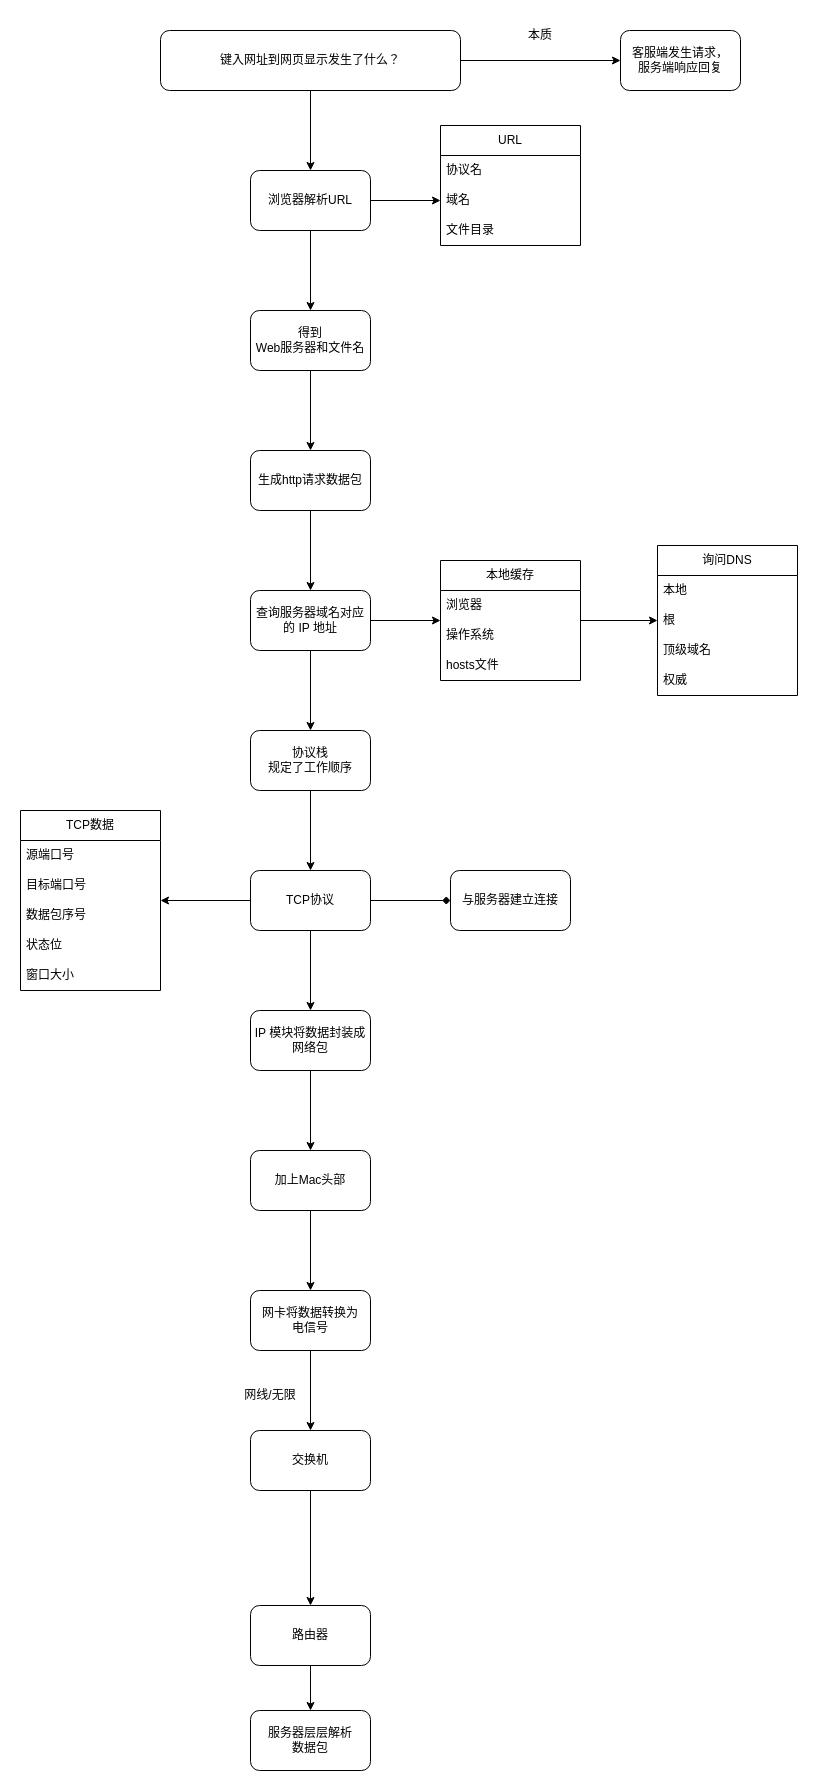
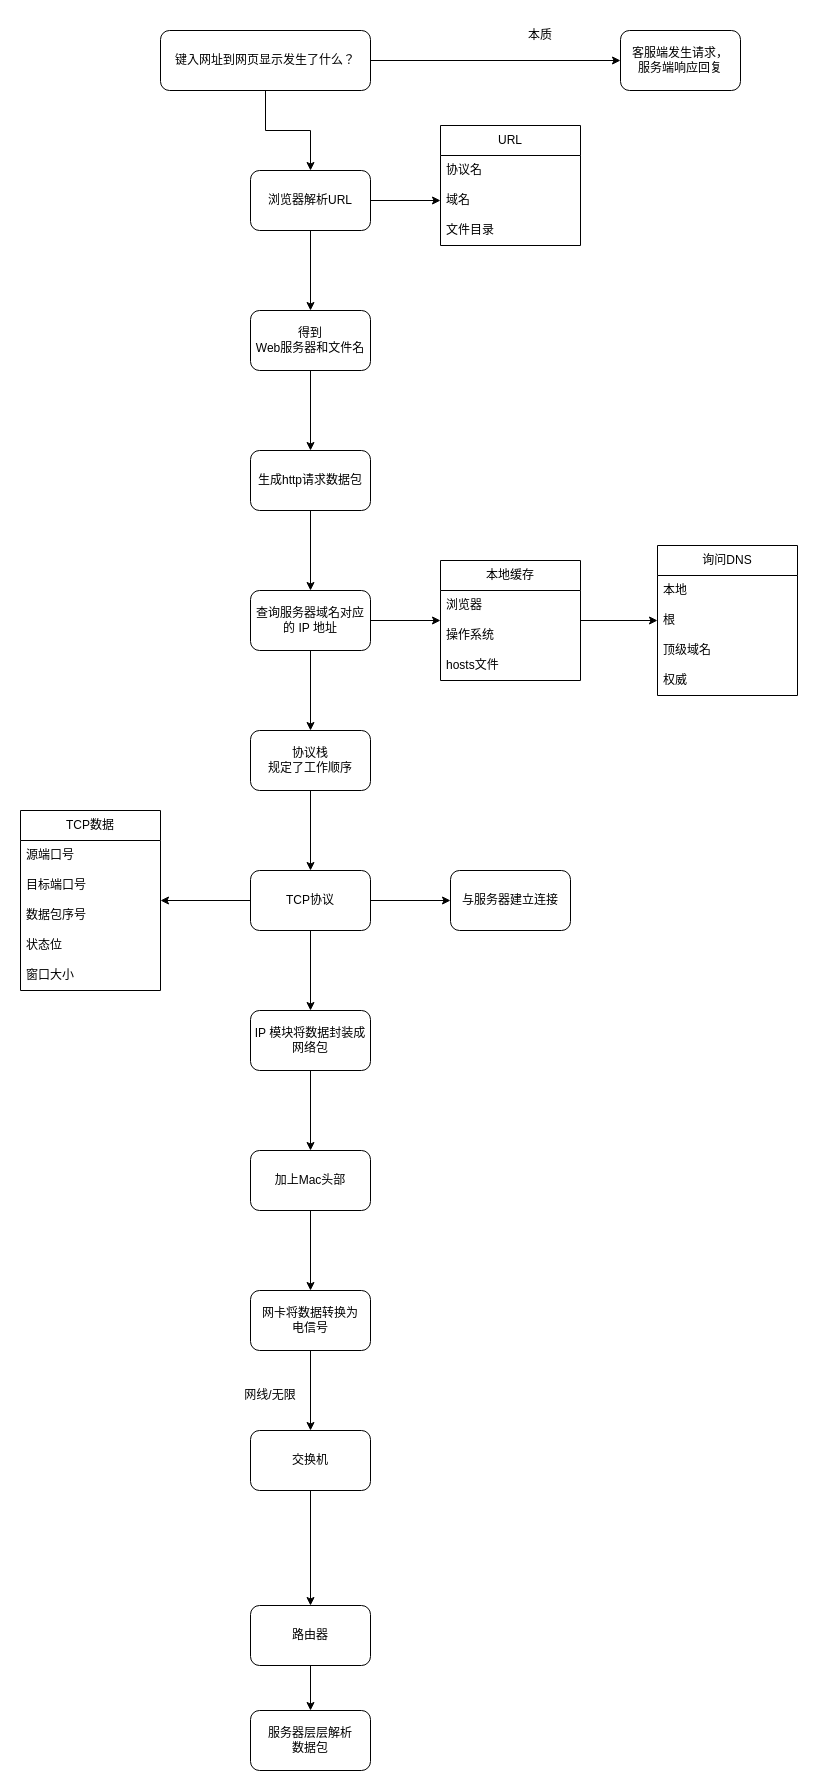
node "键入网址到网页显示发生了什么？": size 300x60 -> 210x60
edge "TCP协议" -> "与服务器建立连接": arrowhead diamond -> classic
